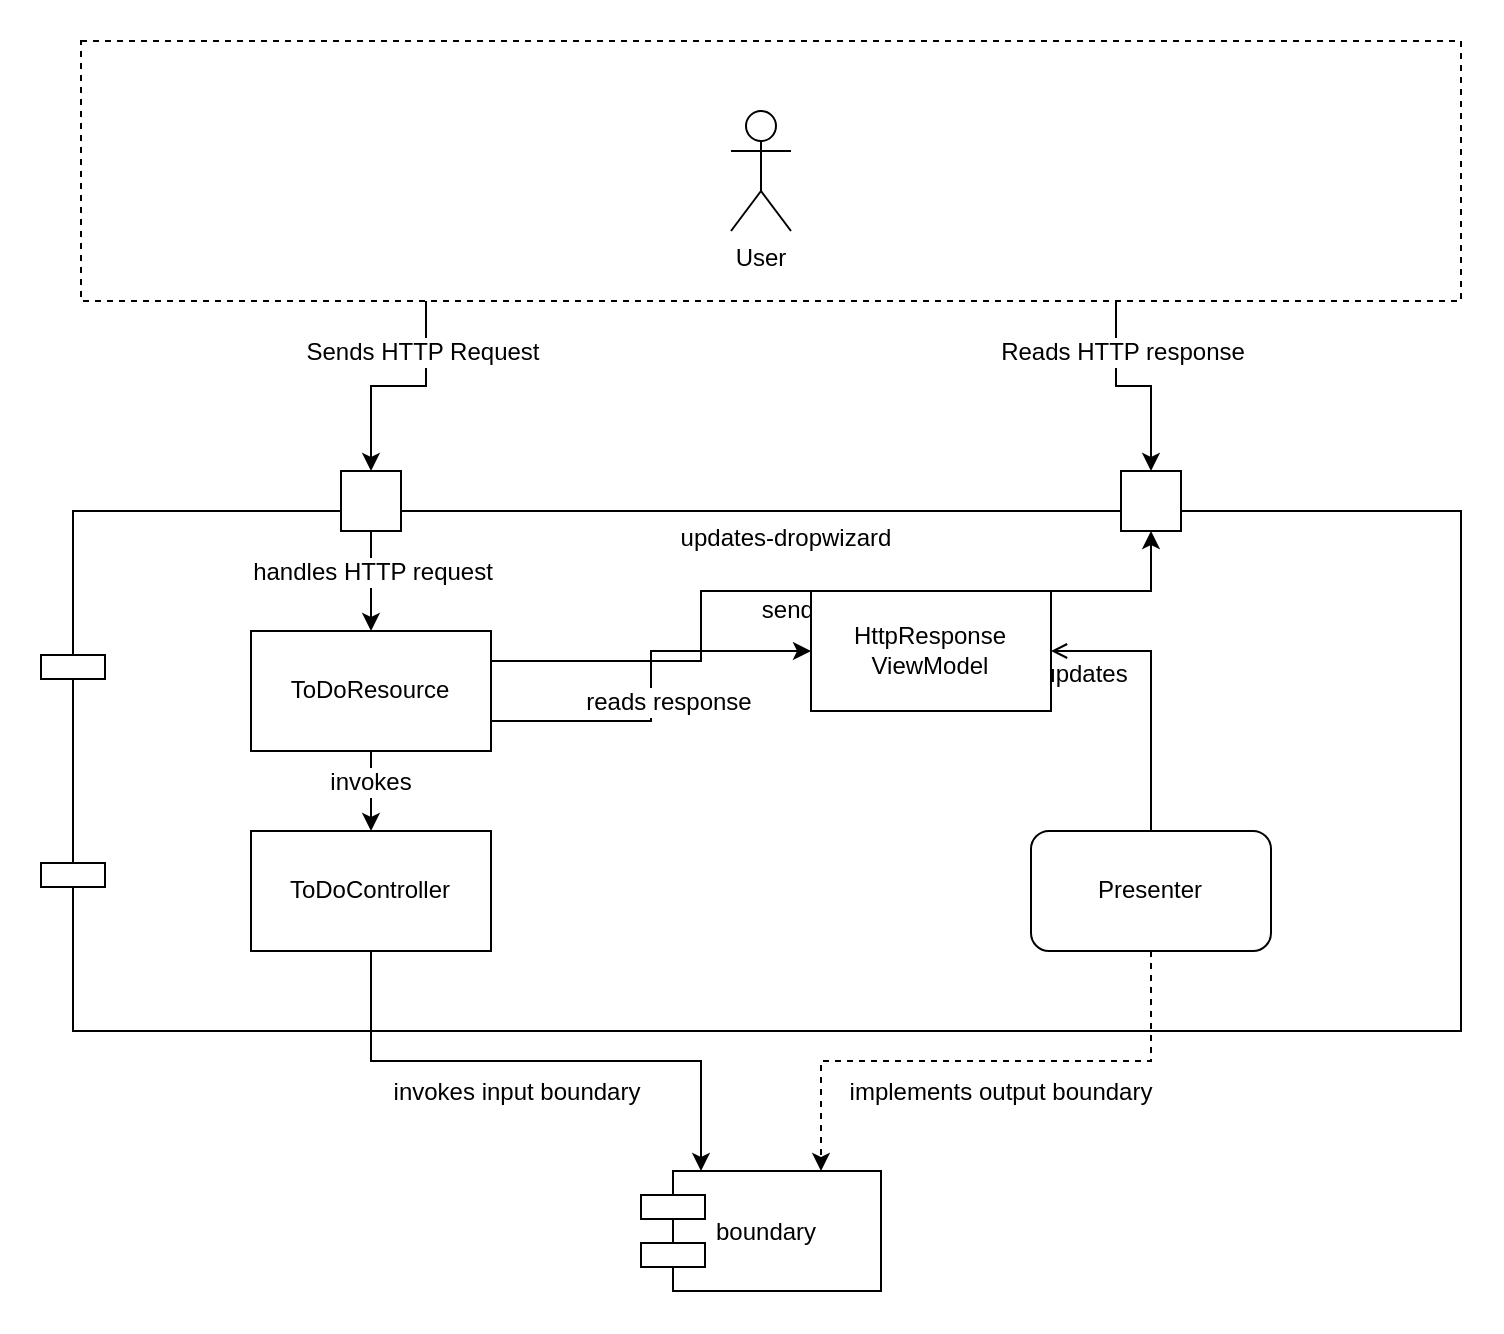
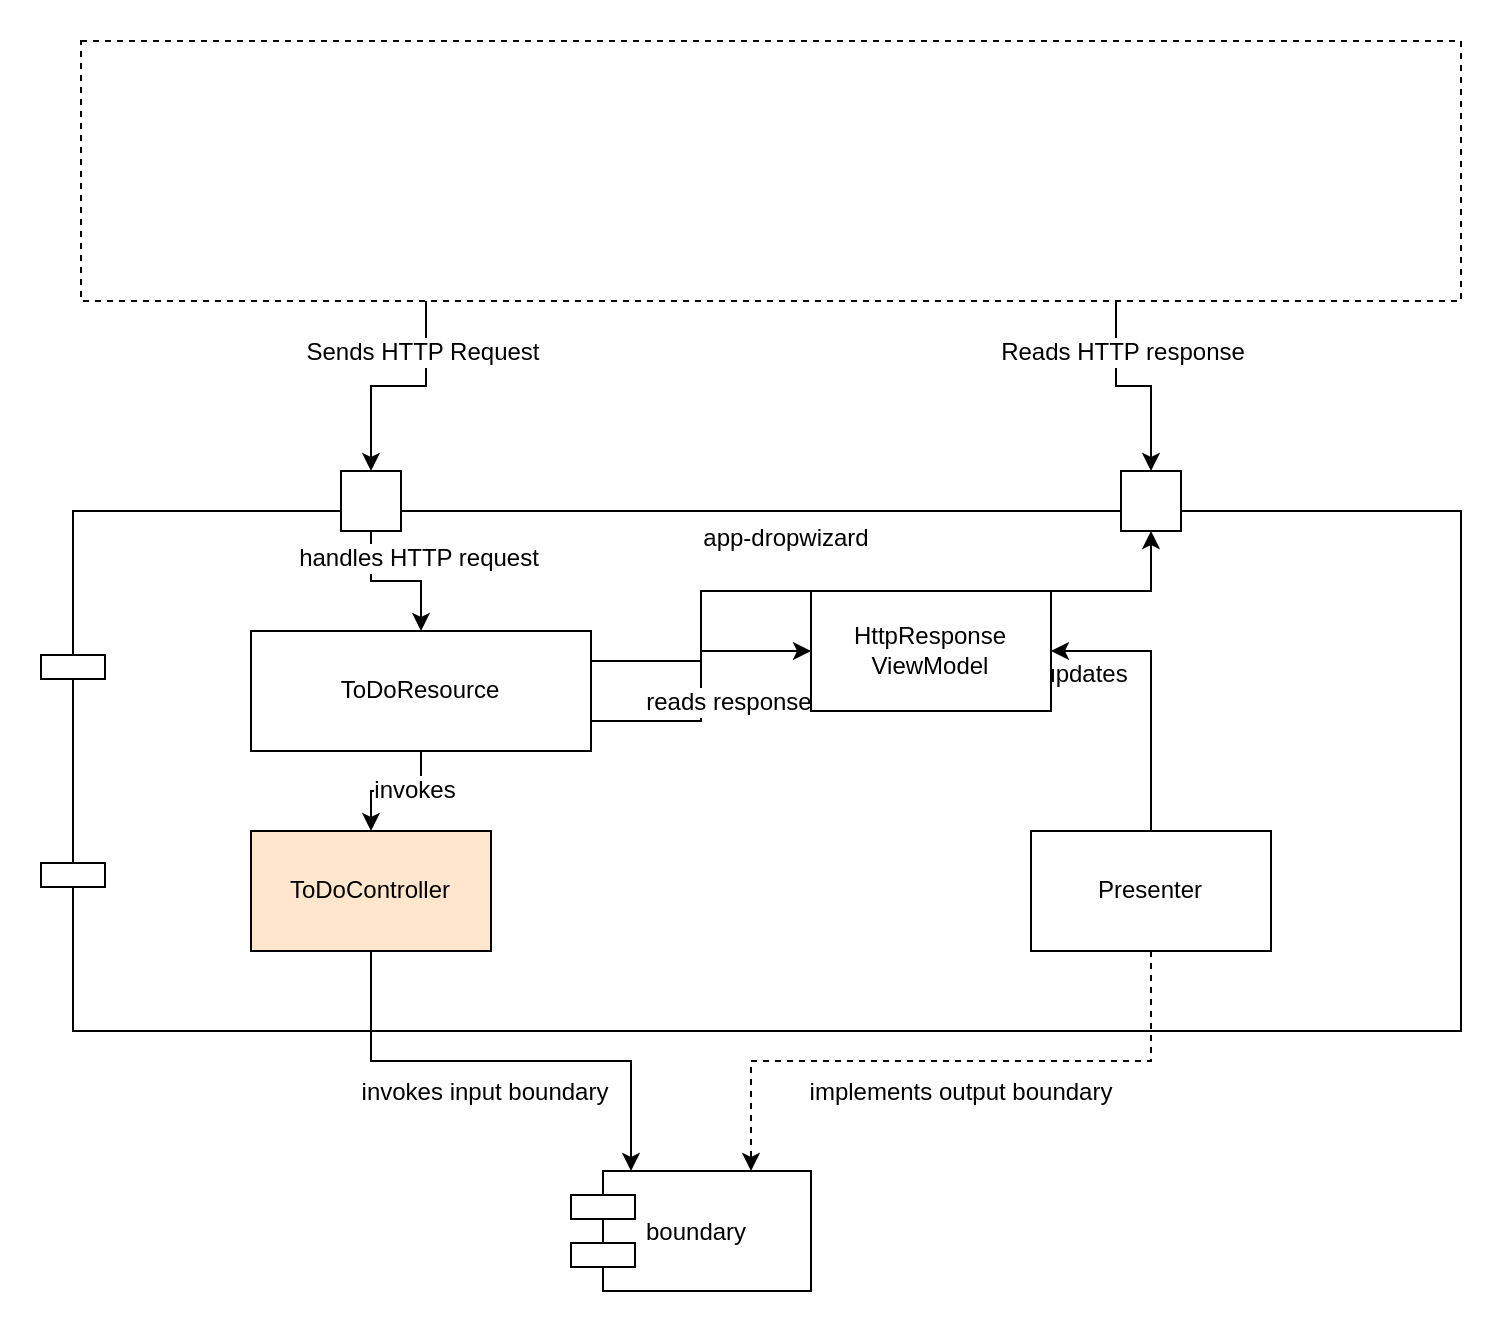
node "User": removed
node "updates-dropwizard": label "updates-dropwizard" -> "app-dropwizard"
edge "Presenter" -> "HttpResponse ViewModel": arrowhead open -> classic
node "ToDoResource": size 240x120 -> 340x120
node "ToDoController": fillcolor #ffffff -> #ffe6cc
node "Presenter": shape rounded rectangle -> rectangle
node "boundary": moved (761, 1231) -> (691, 1231)
